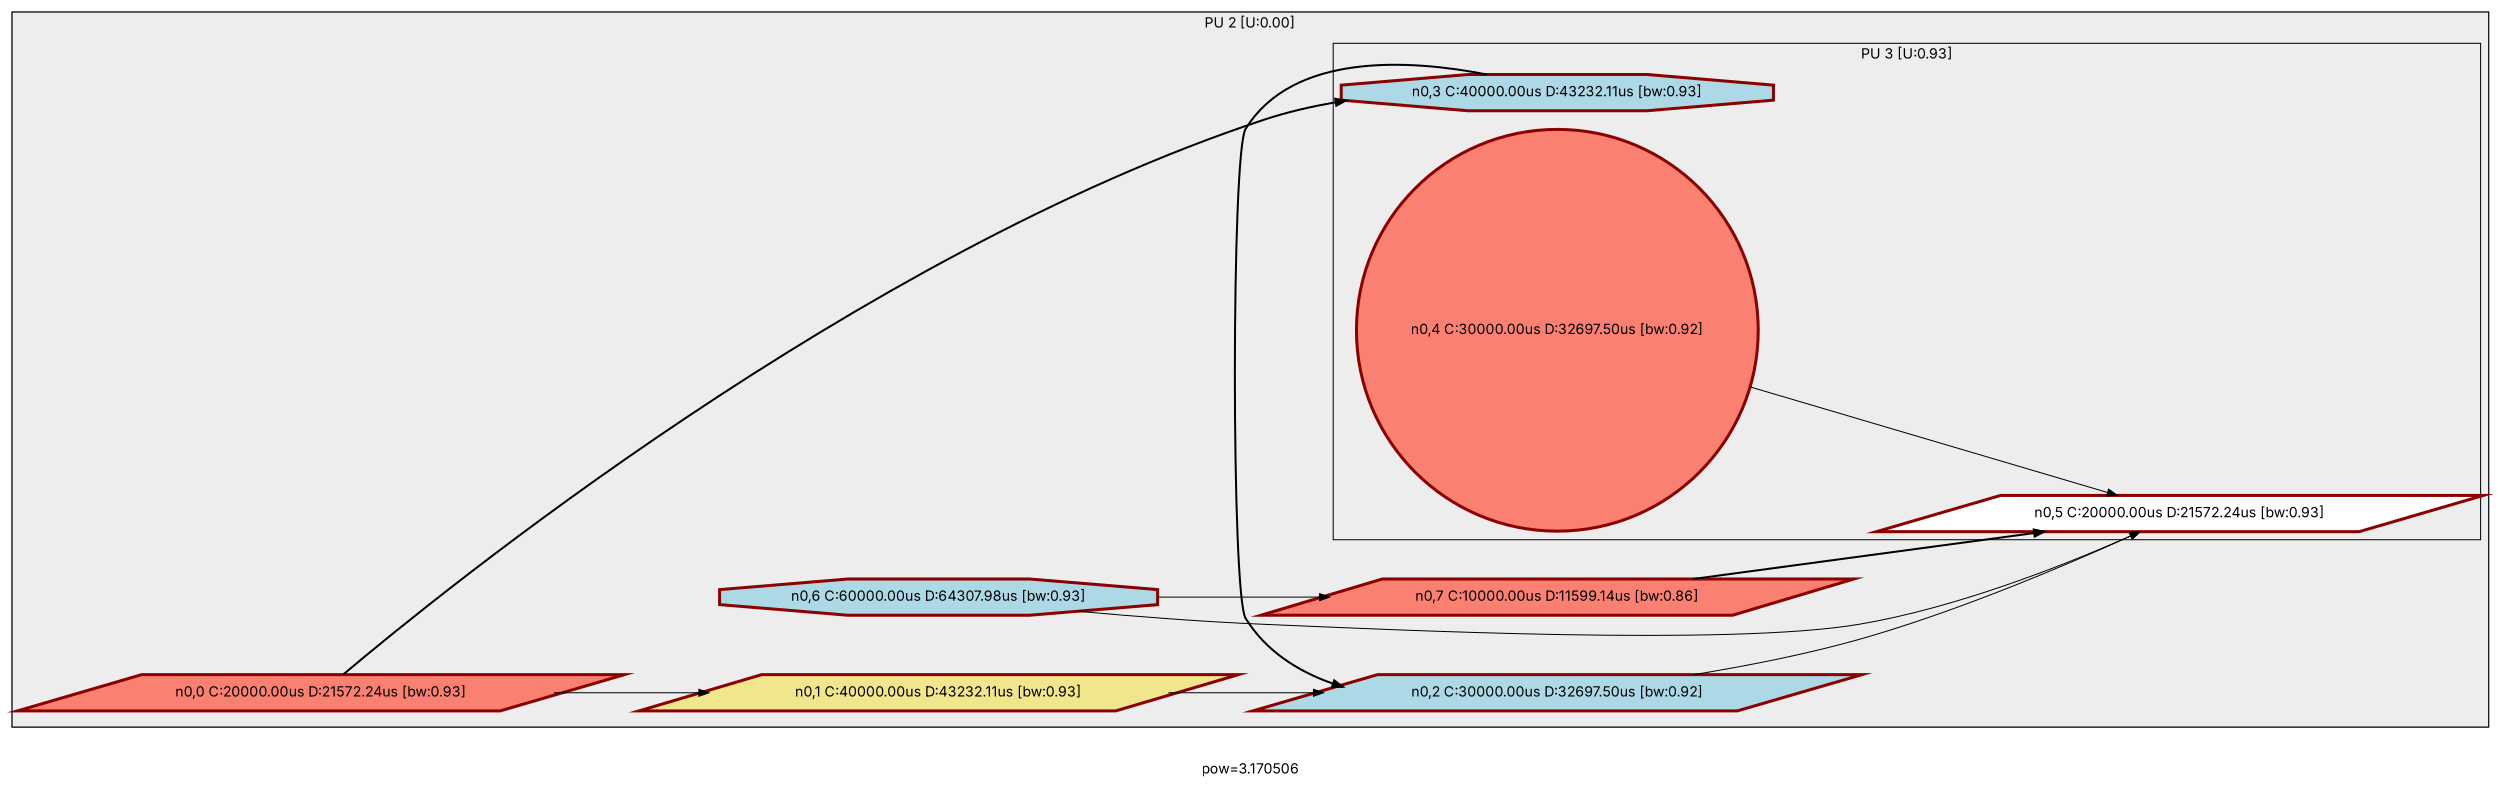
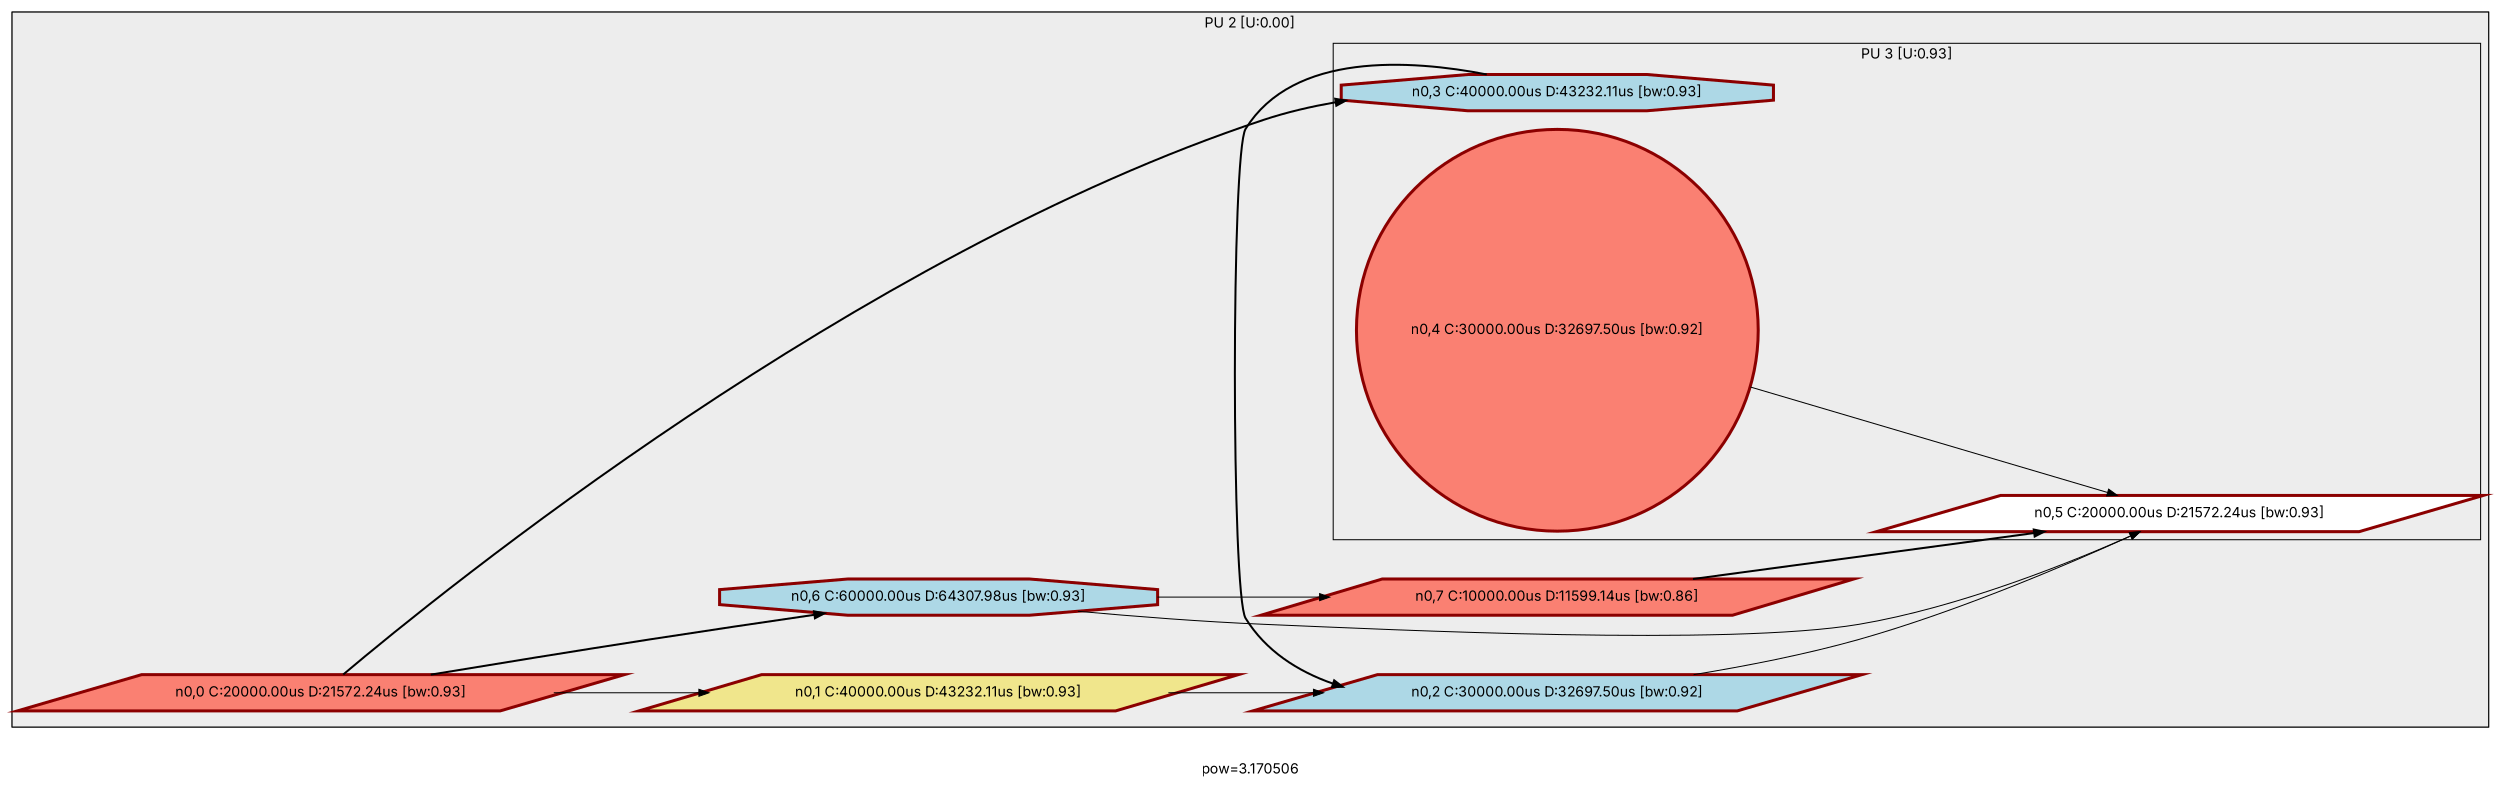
edge "n0,0 C:20000.00us D:21572.24us [bw:0.93]" -> "n0,6 C:60000.00us D:64307.98us [bw:0.93]": added
